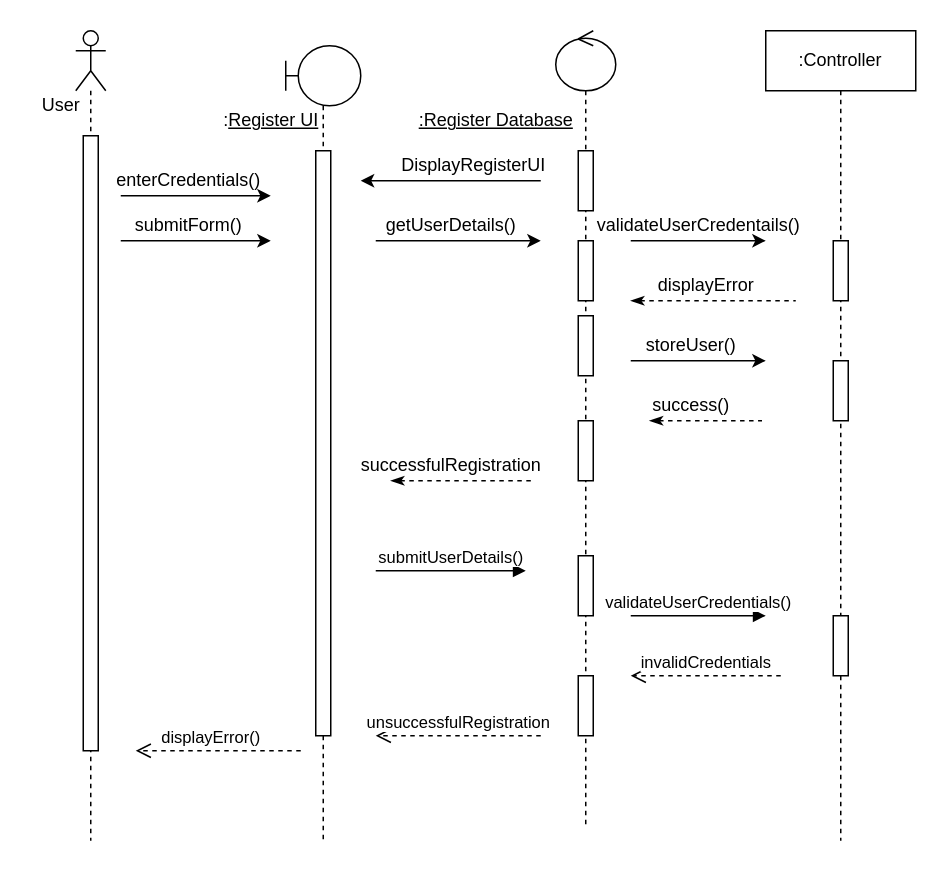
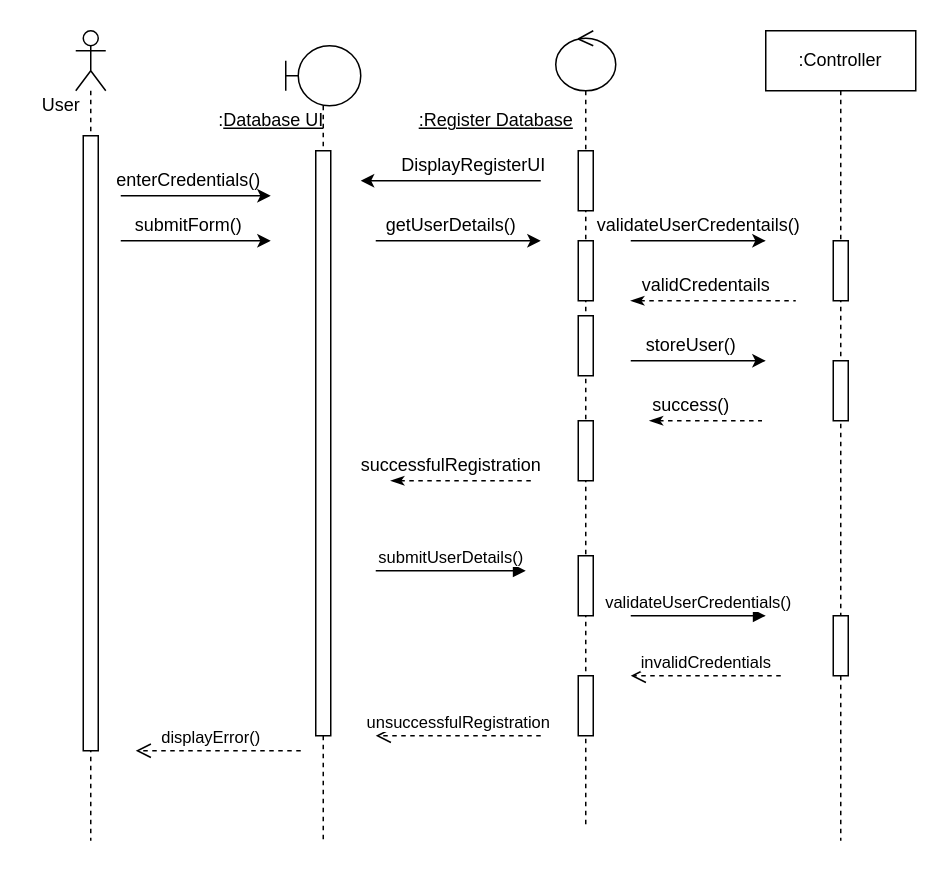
node ":Register UI": label ":Register UI" -> ":Database UI"
node "displayError": label "displayError" -> "validCredentails"
